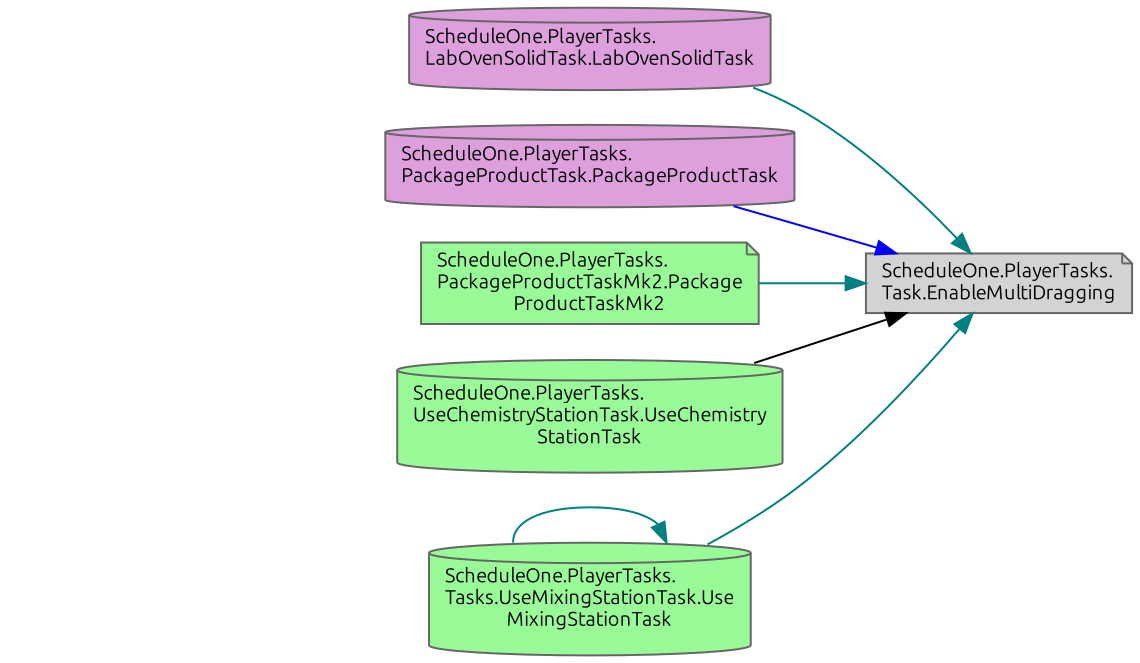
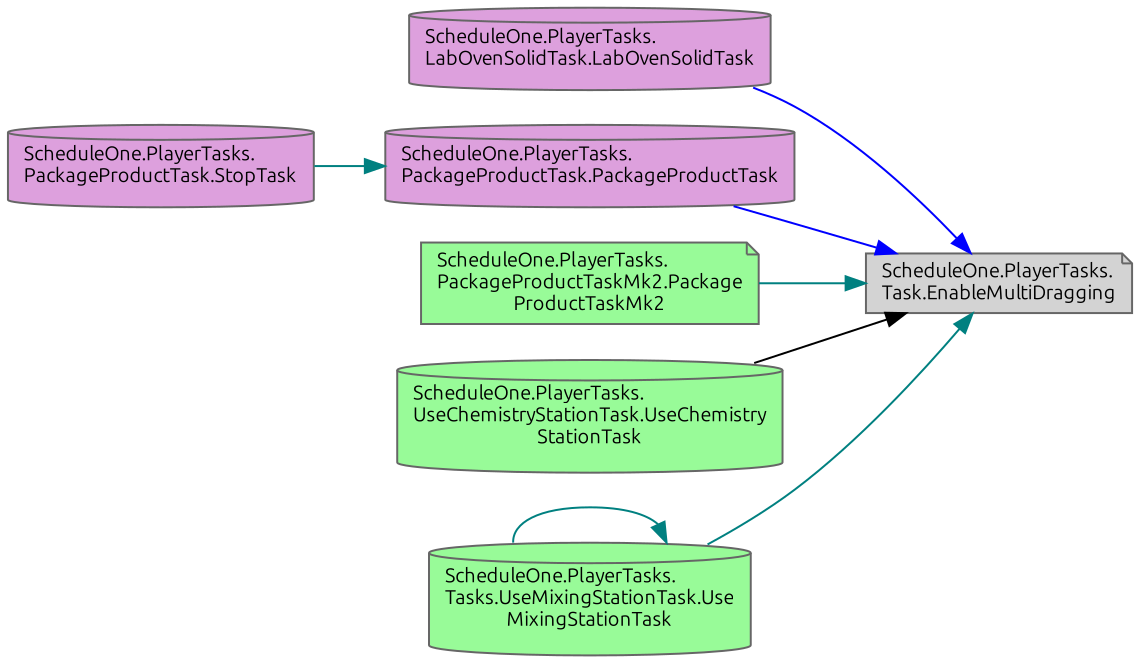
edge "ScheduleOne.PlayerTasks. LabOvenSolidTask.LabOvenSolidTask" -> "ScheduleOne.PlayerTasks. Task.EnableMultiDragging": color teal -> blue
node "ScheduleOne.PlayerTasks. PackageProductTask.StopTask": added
